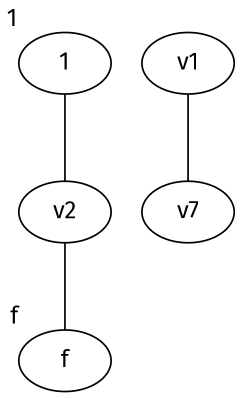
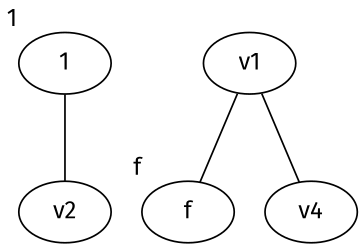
node "v7": label "v7" -> "v4"
edge "v2" -- "f f": now "v1" -- "f f"
